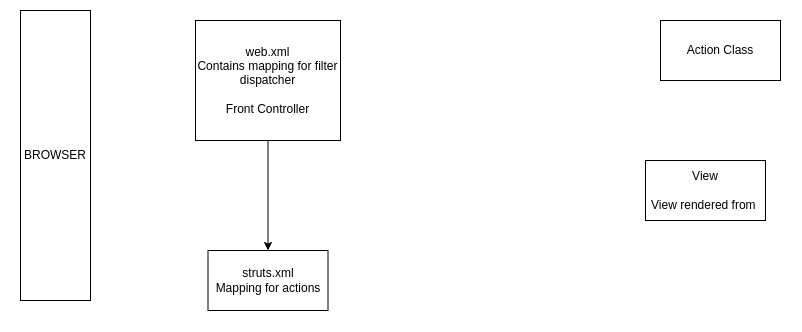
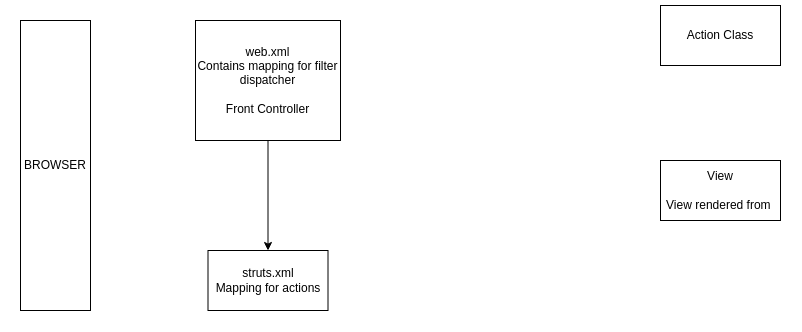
node "Action Class": moved (721, 51) -> (721, 36)
node "BROWSER": moved (56, 156) -> (56, 166)
node "View View rendered from": moved (706, 191) -> (721, 191)
